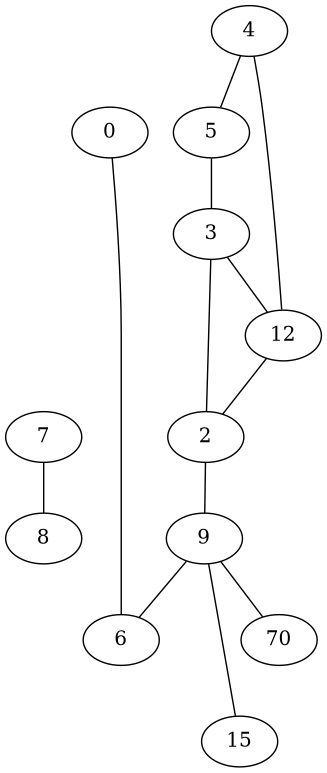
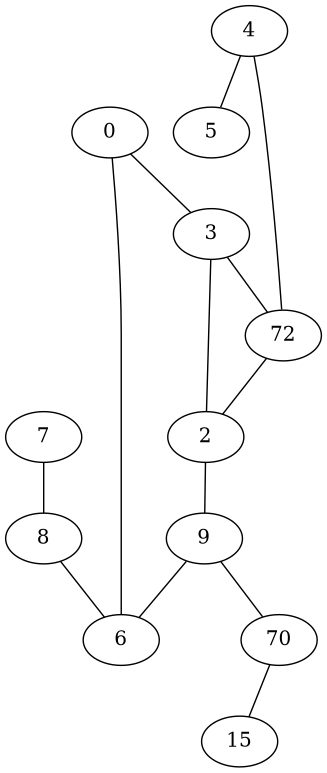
edge "5" -- "3": now "0" -- "3"
node "12": label "12" -> "72"
edge "8" -- "6": added
edge "9" -- "15": now "70" -- "15"
